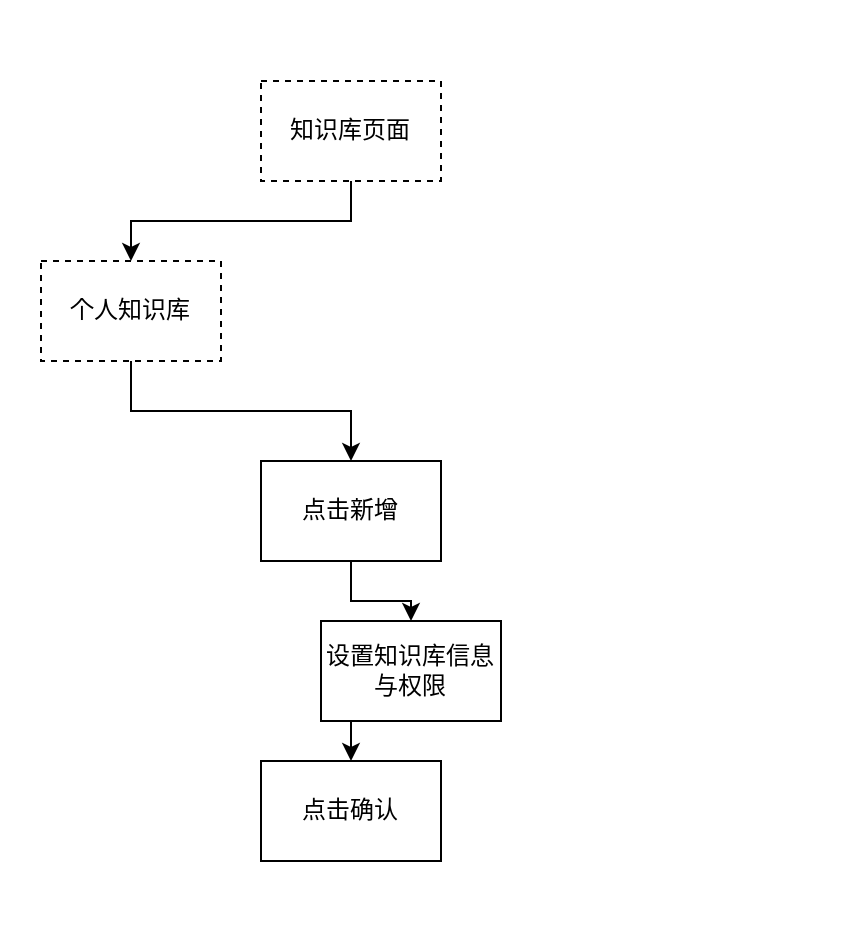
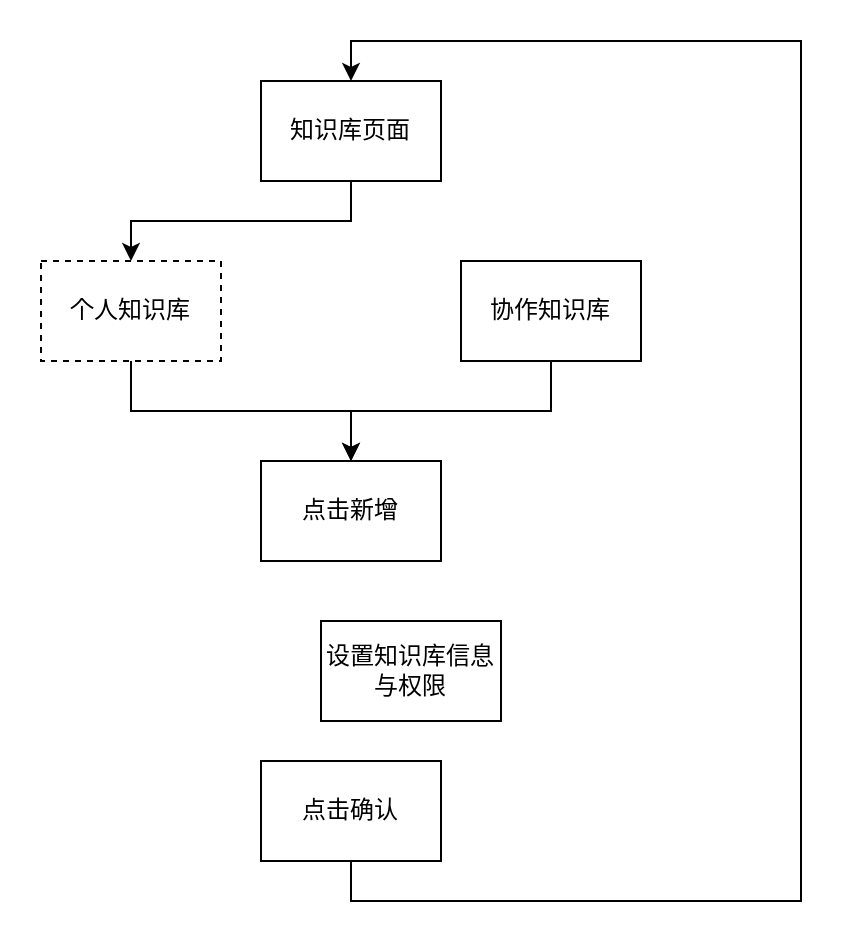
node "知识库页面": style dashed -> solid
node "协作知识库": added
edge "协作知识库" -> "点击新增": added
edge "点击确认" -> "知识库页面": added
edge "点击新增" -> "设置知识库信息与权限": removed
edge "设置知识库信息与权限" -> "点击确认": removed
